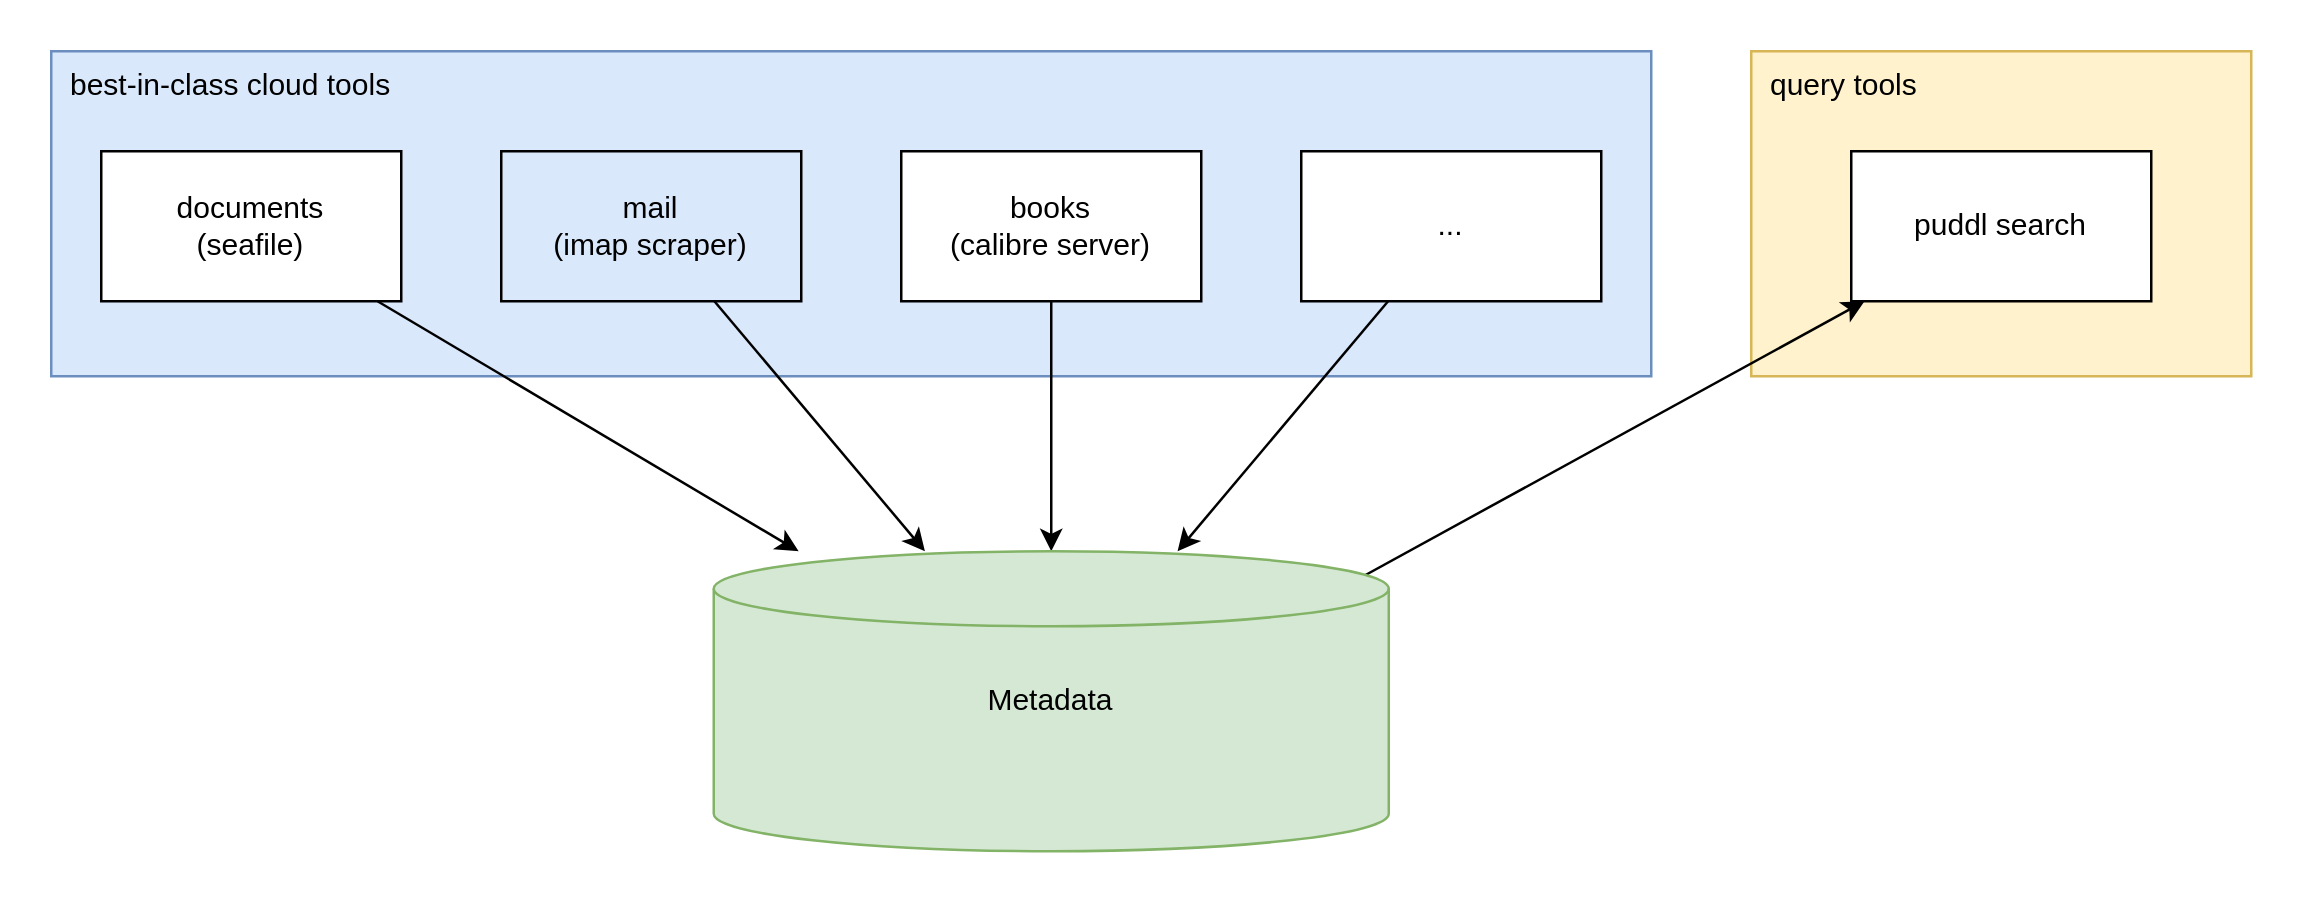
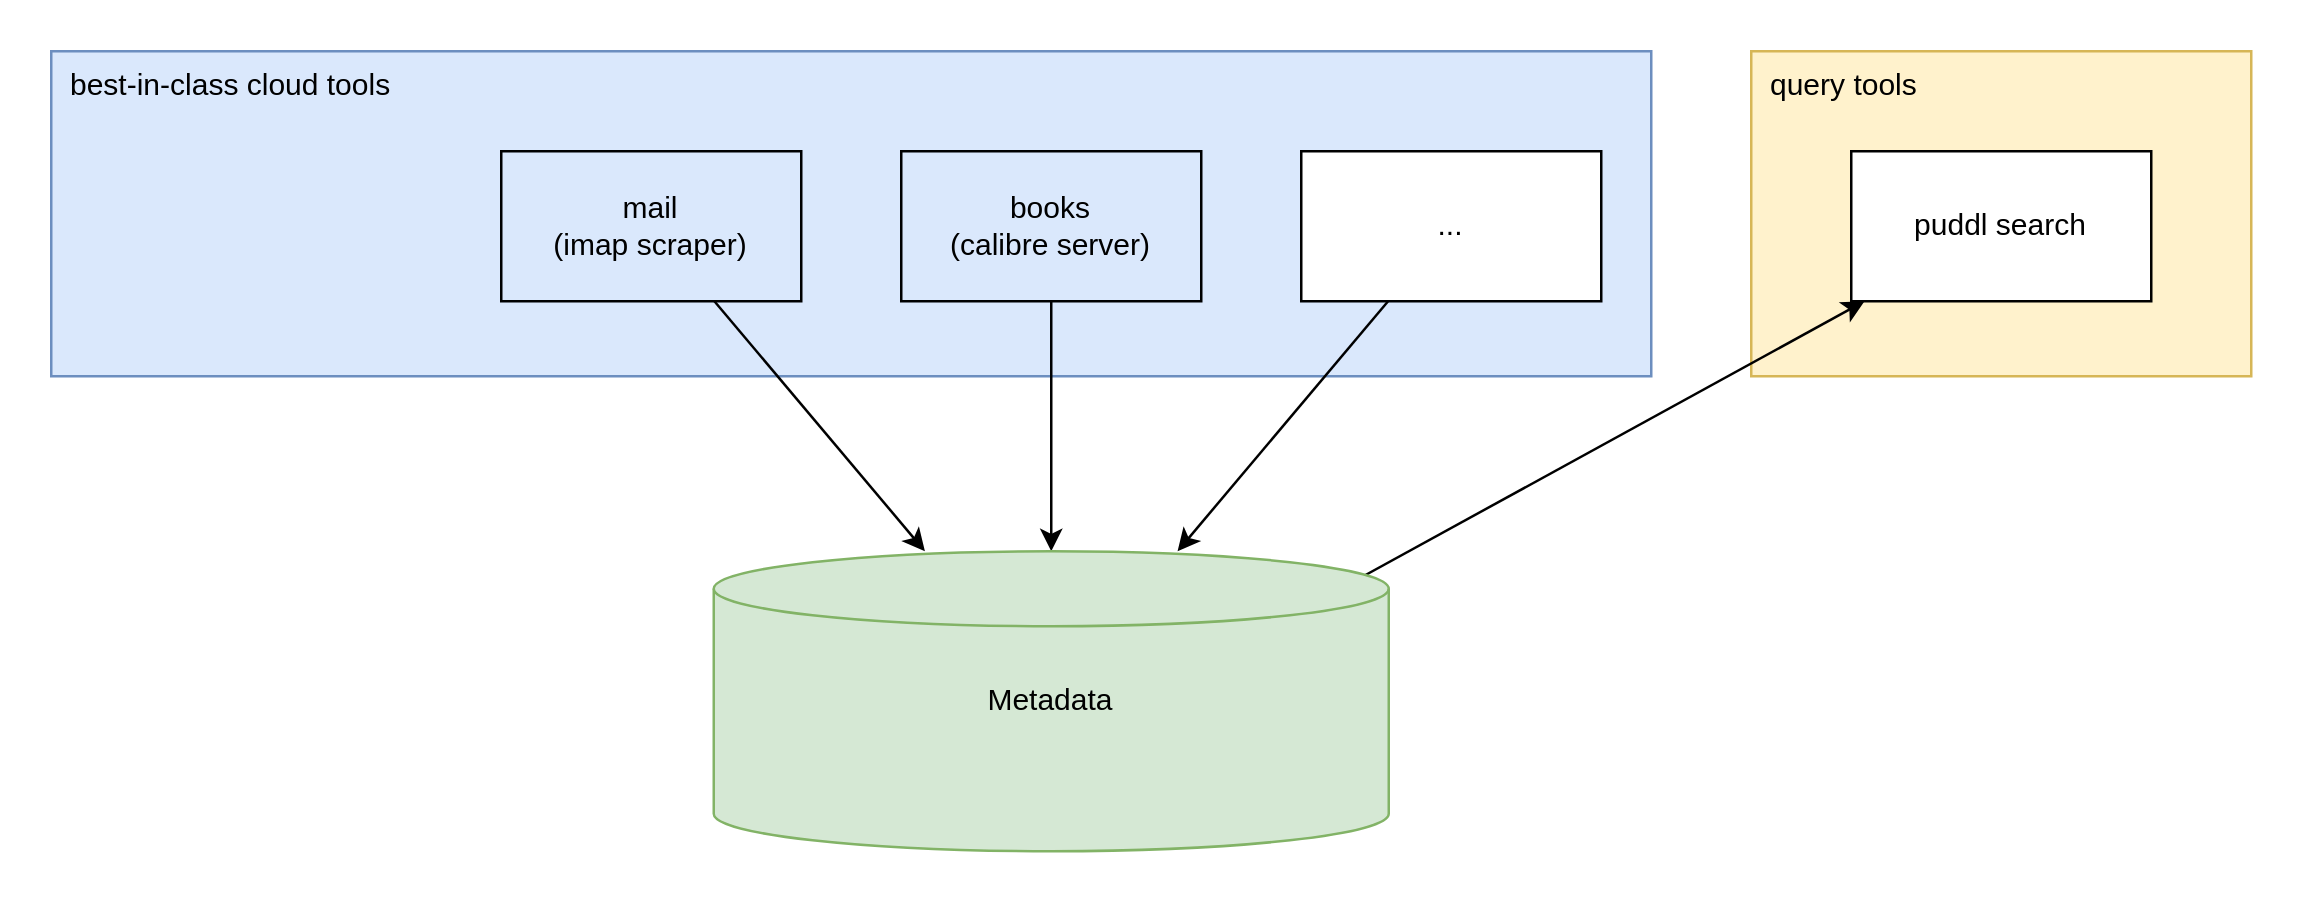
node "documents (seafile)": removed
node "books (calibre server)": fillcolor #ffffff -> #dae8fc
edge "documents (seafile)" -> "Metadata": removed
